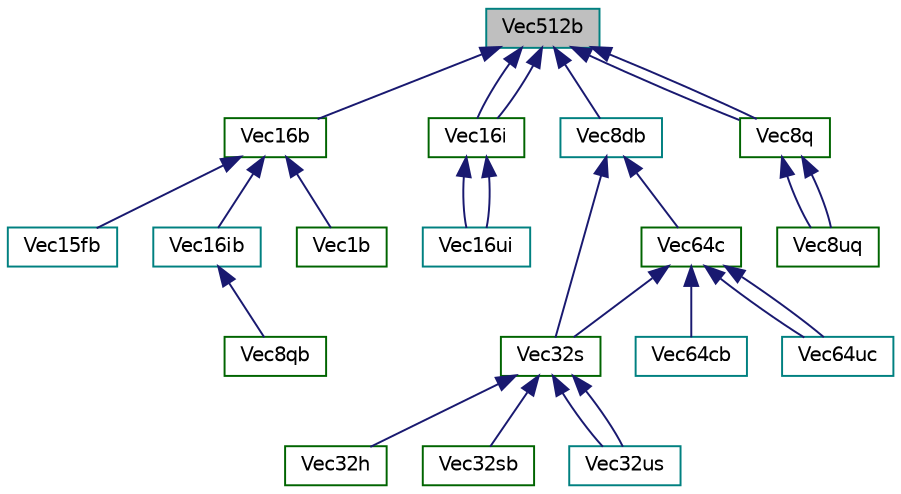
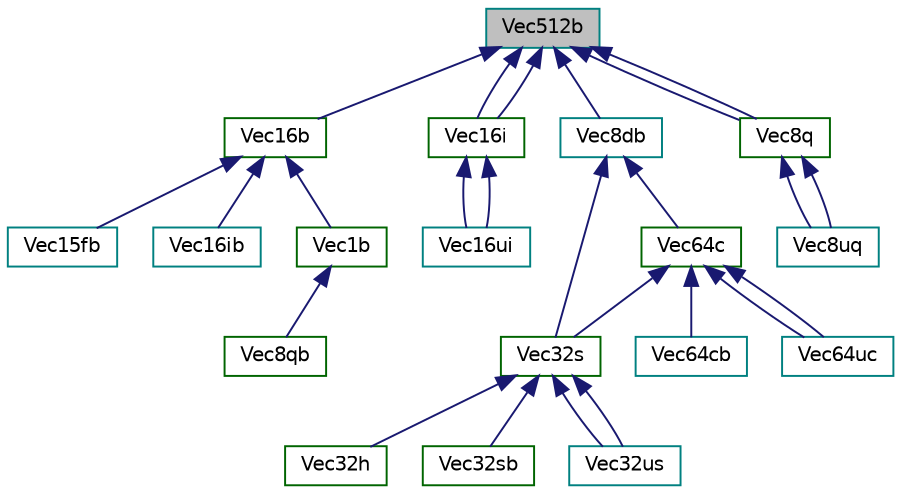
node "Vec8uq": color darkgreen -> teal
edge "Vec8qb" -> "Vec16ib": now "Vec8qb" -> "Vec1b"
